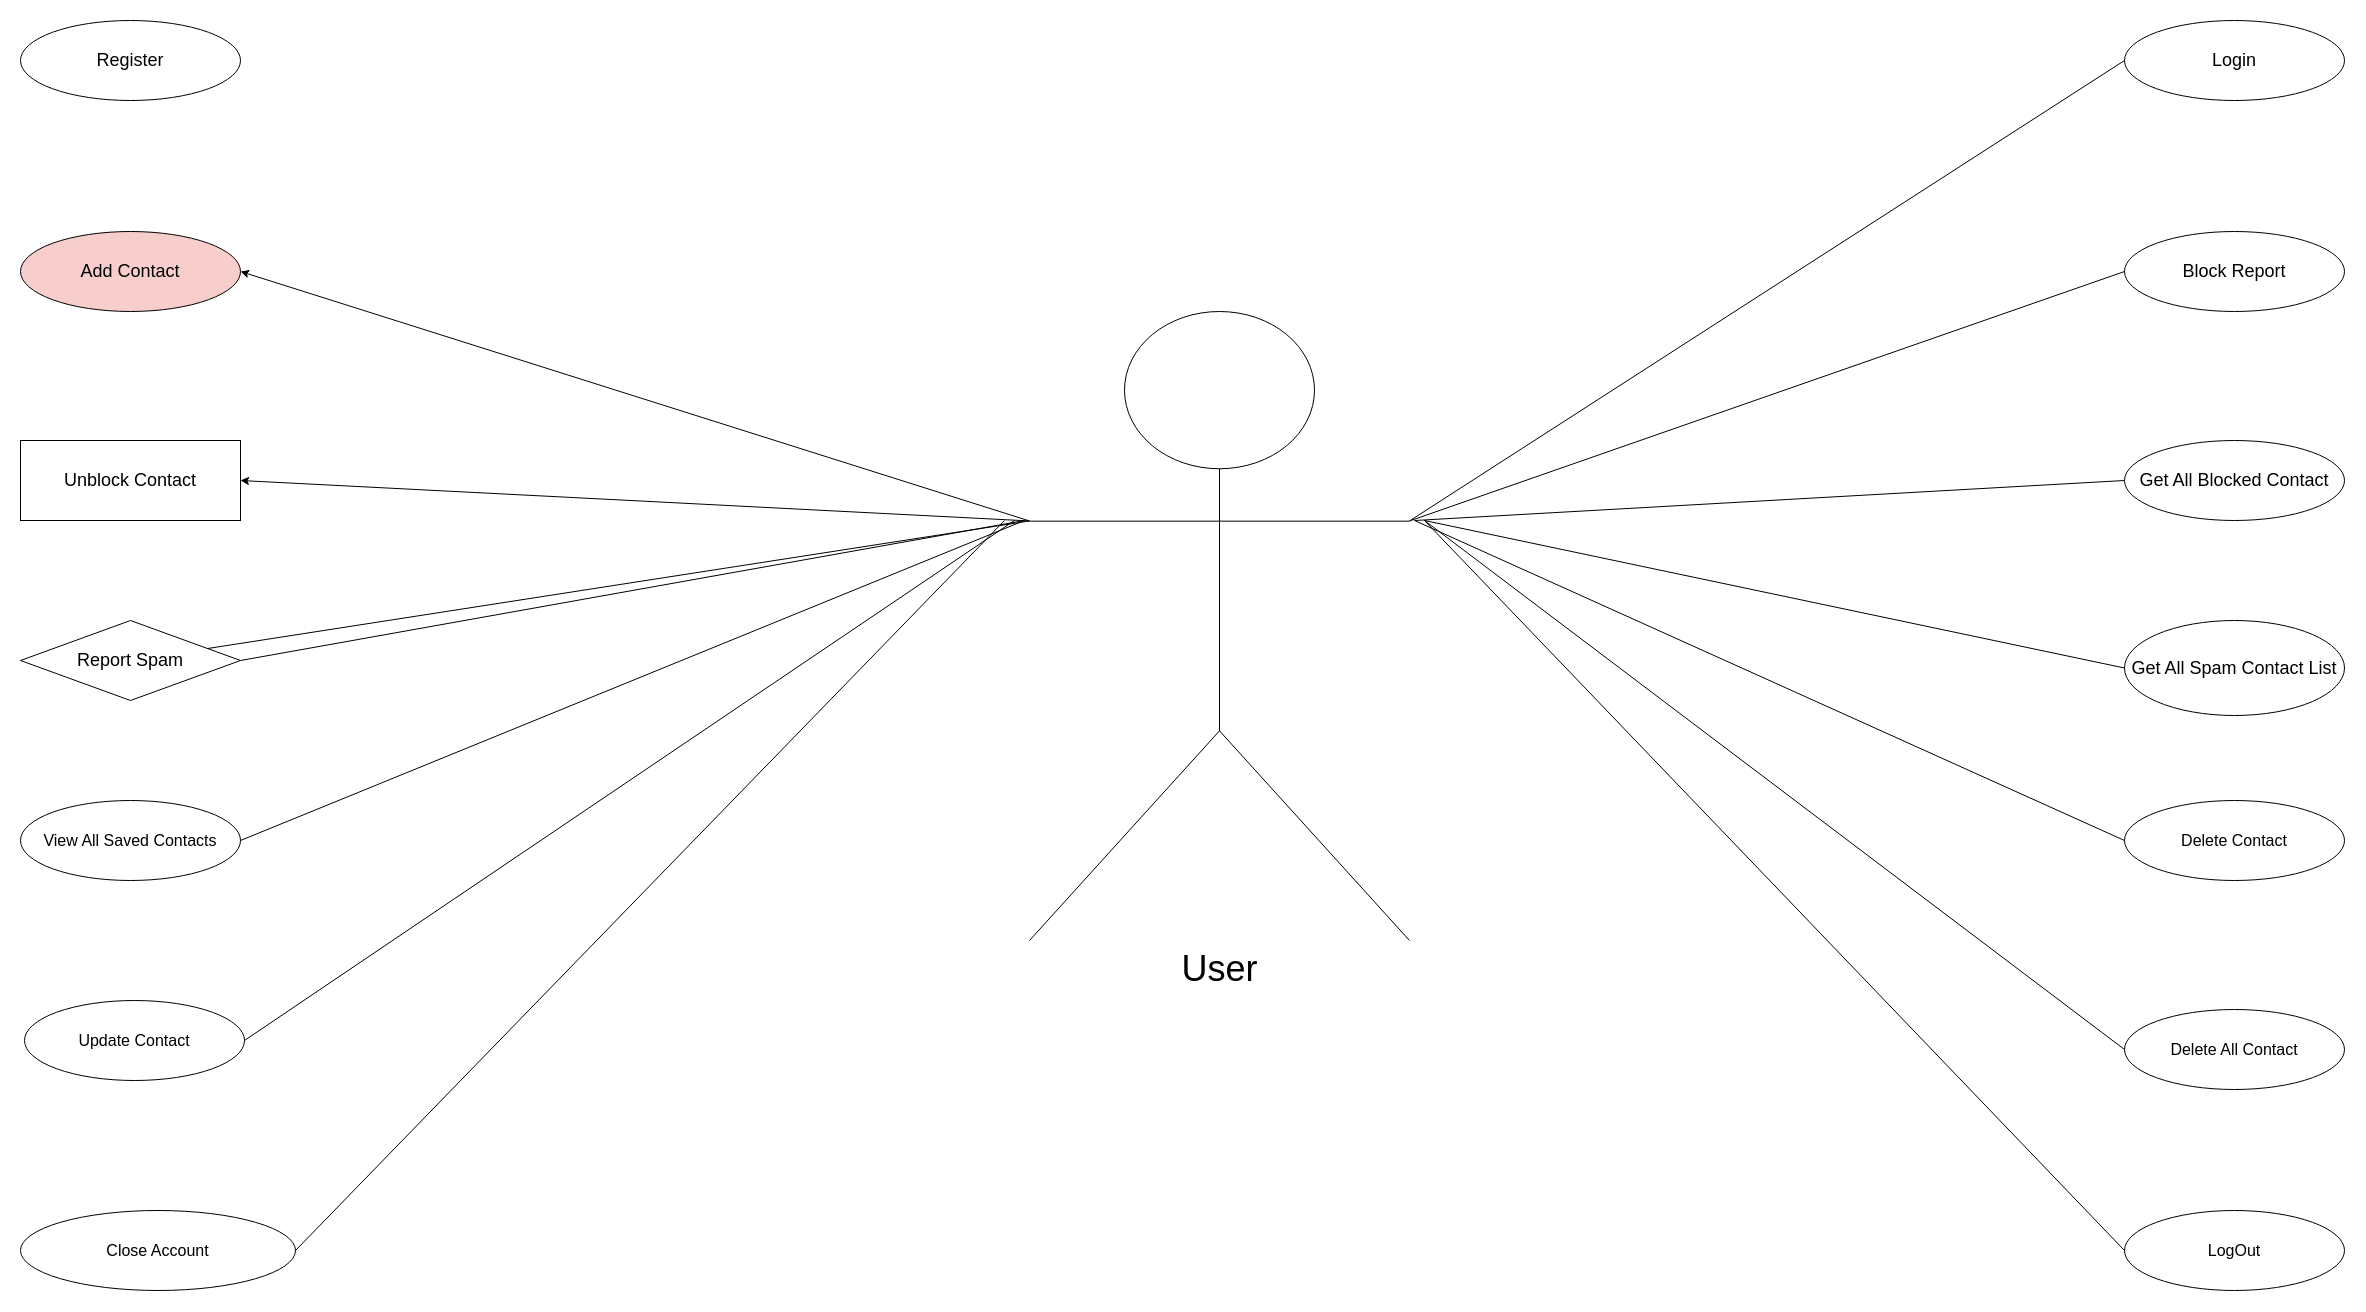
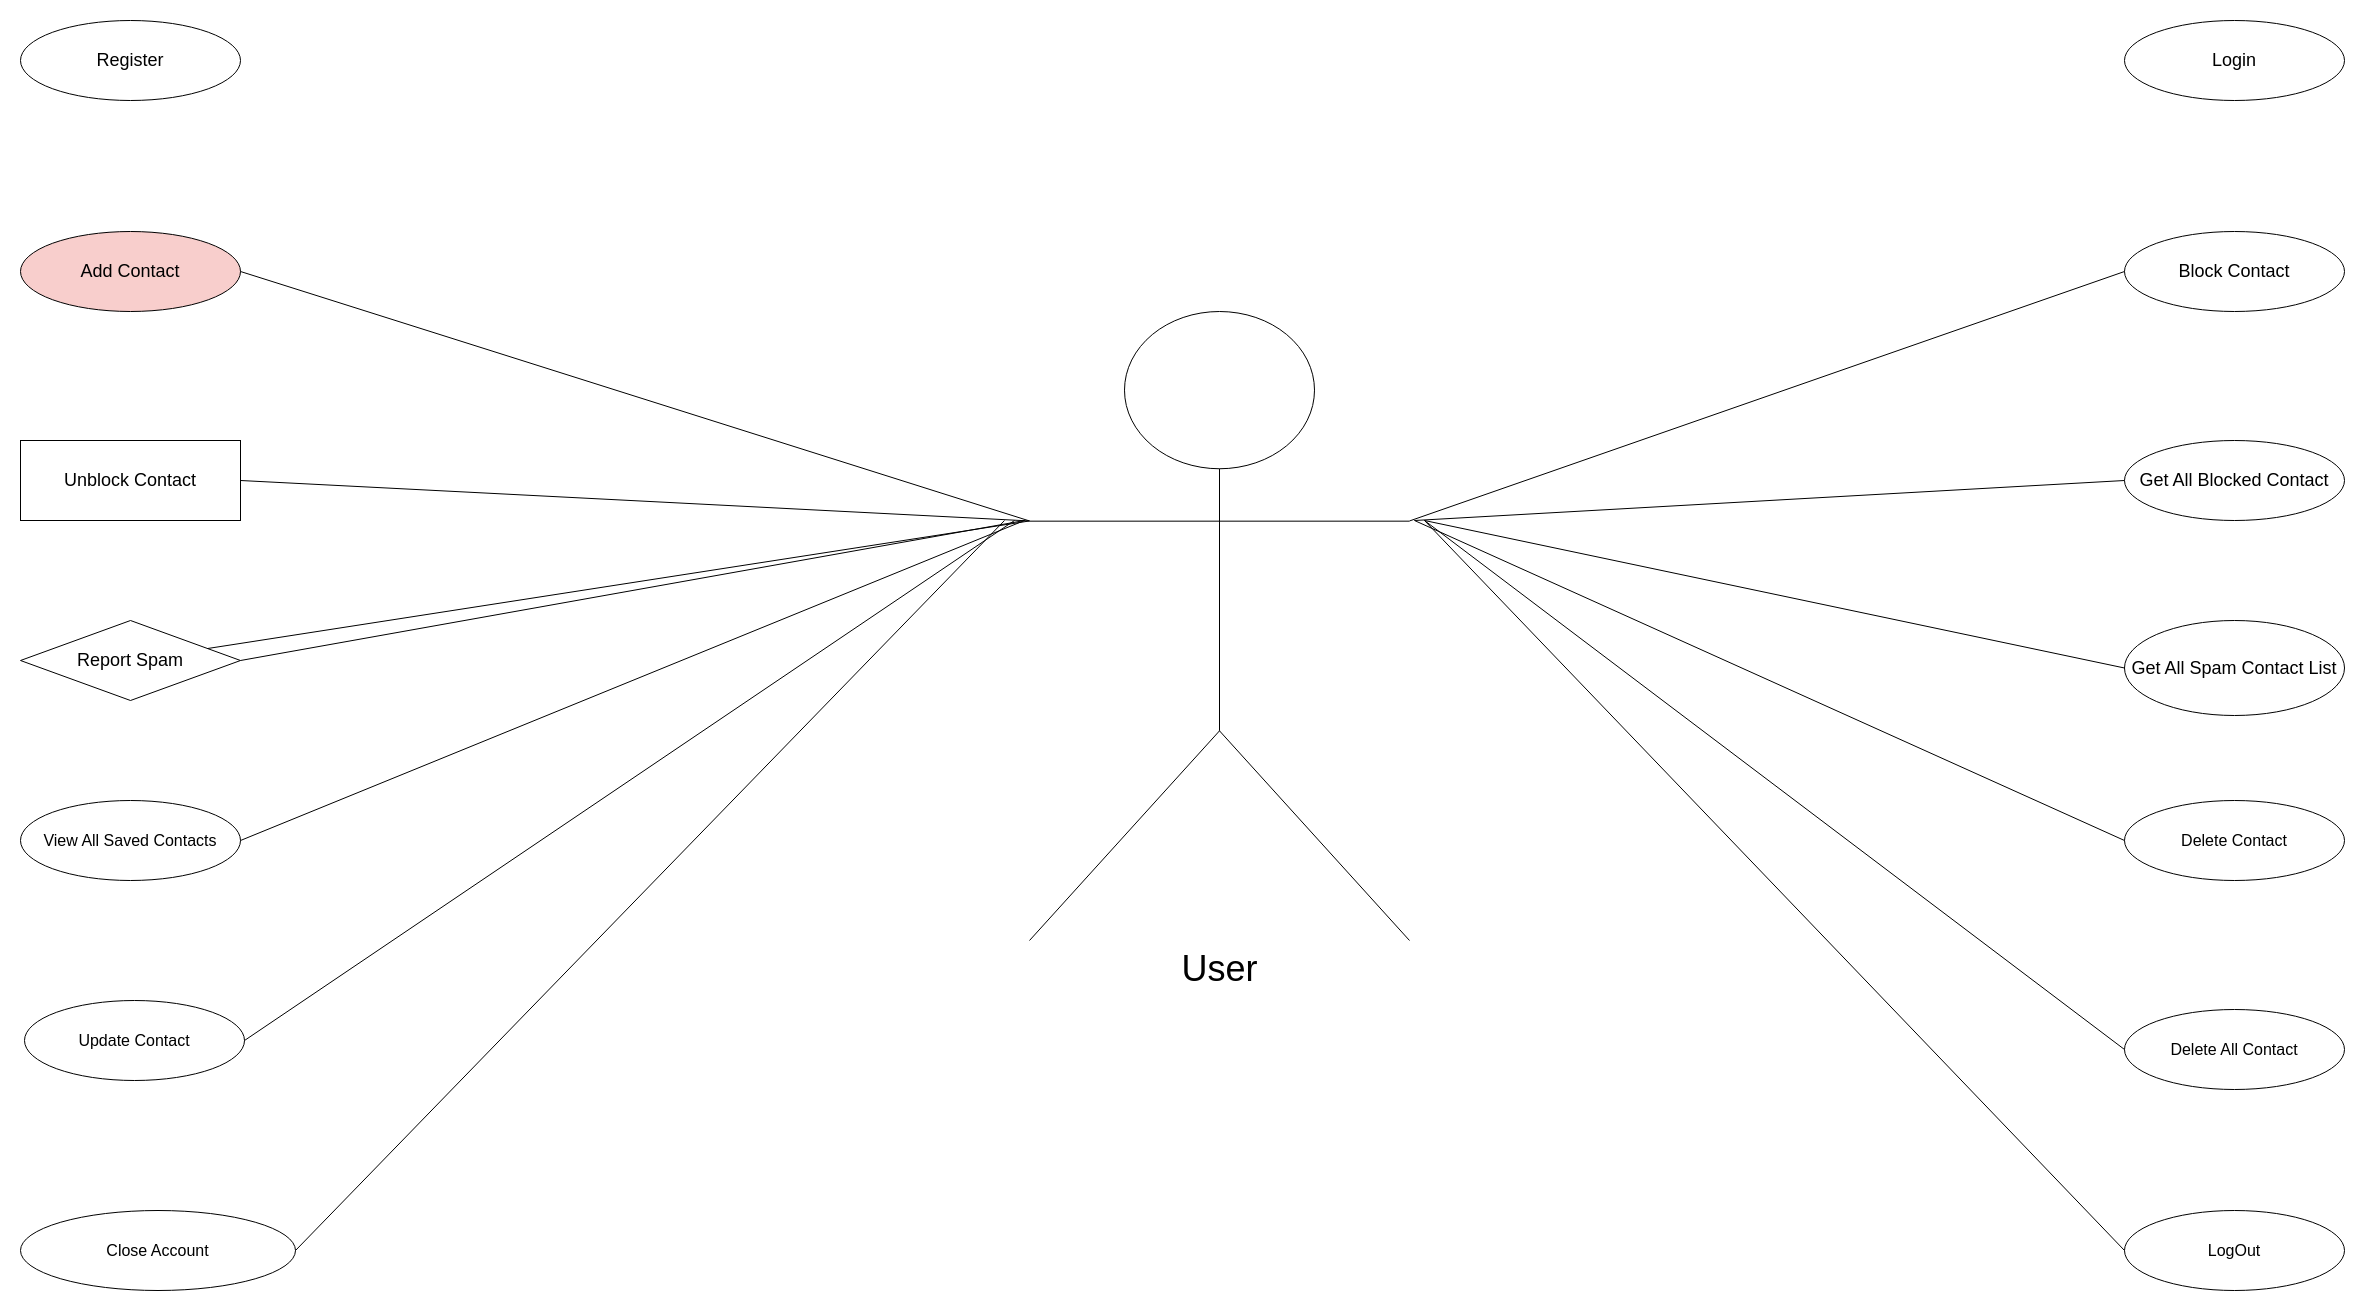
node "Block Report": label "Block Report" -> "Block Contact"
edge "User" -> "Add Contact": arrowhead classic -> none
edge "Login" -- "User": removed
edge "User" -> "Unblock Contact": arrowhead classic -> none
